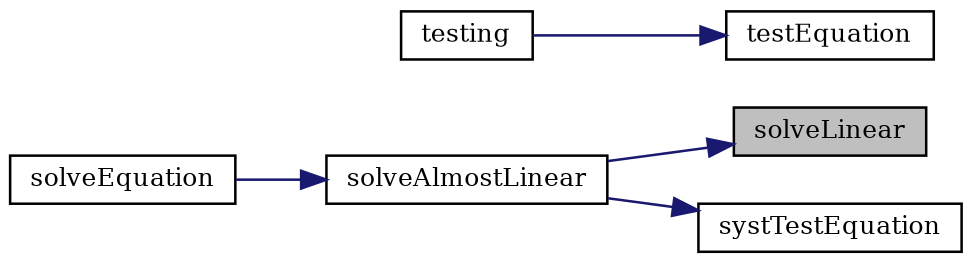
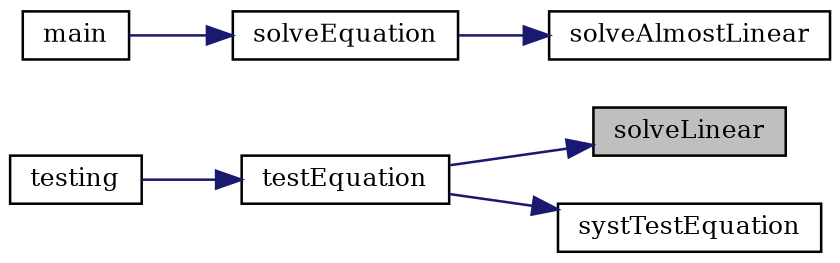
node "main": added
edge "solveAlmostLinear" -> "solveLinear": now "testEquation" -> "solveLinear"
edge "solveAlmostLinear" -> "systTestEquation": now "testEquation" -> "systTestEquation"
